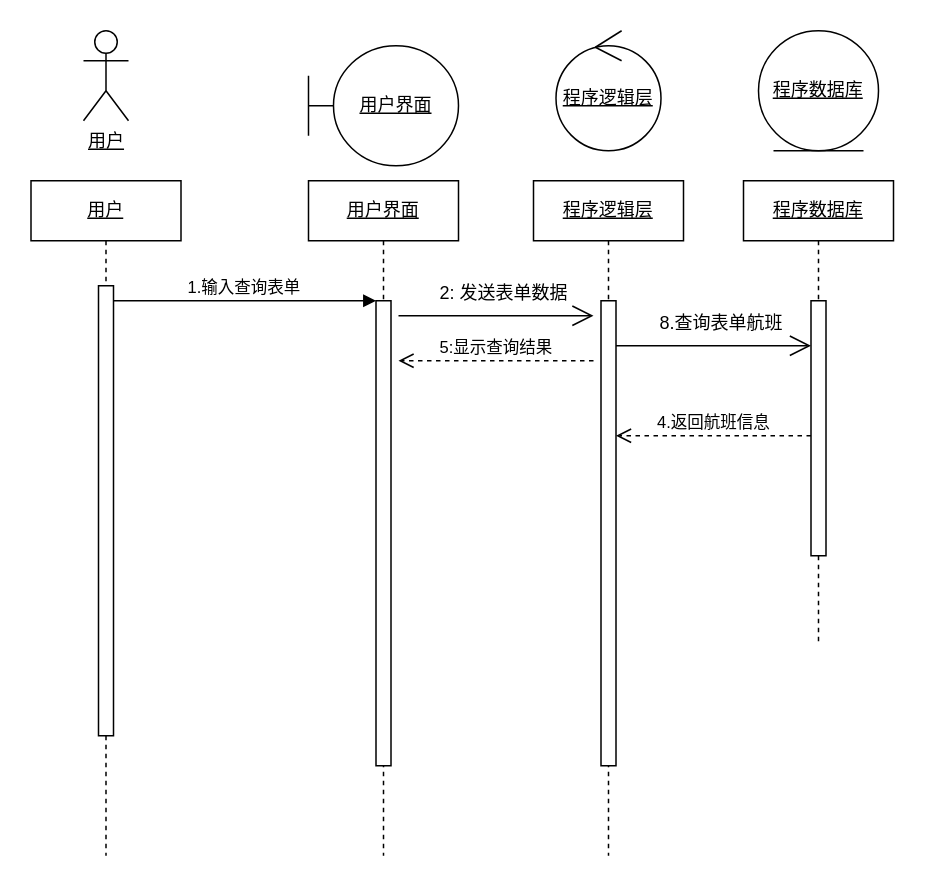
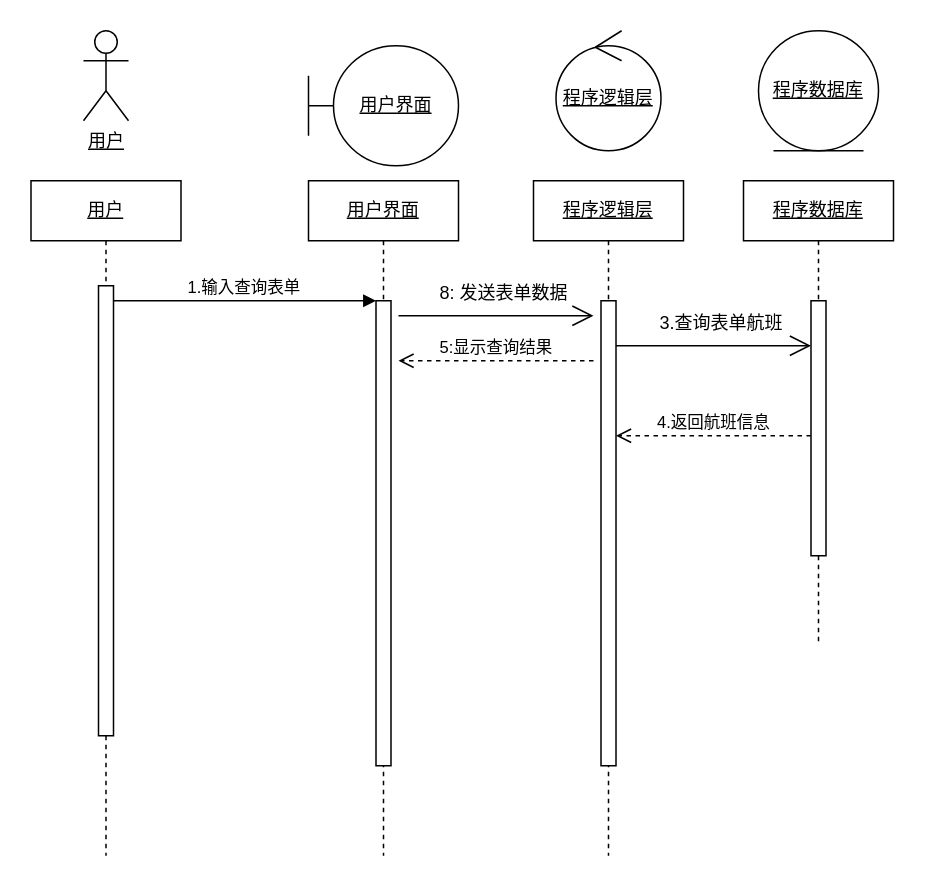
node "2: 发送表单数据": label "2: 发送表单数据" -> "8: 发送表单数据"
node "8.查询表单航班": label "8.查询表单航班" -> "3.查询表单航班"
